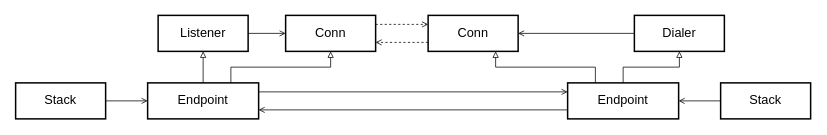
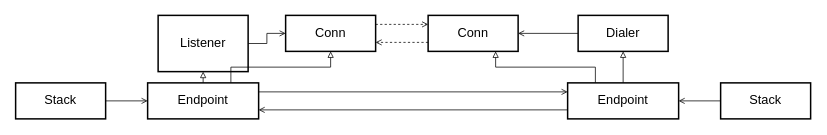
node "Listener": size 90x36 -> 90x56
node "Dialer": moved (679, 33) -> (623, 33)
